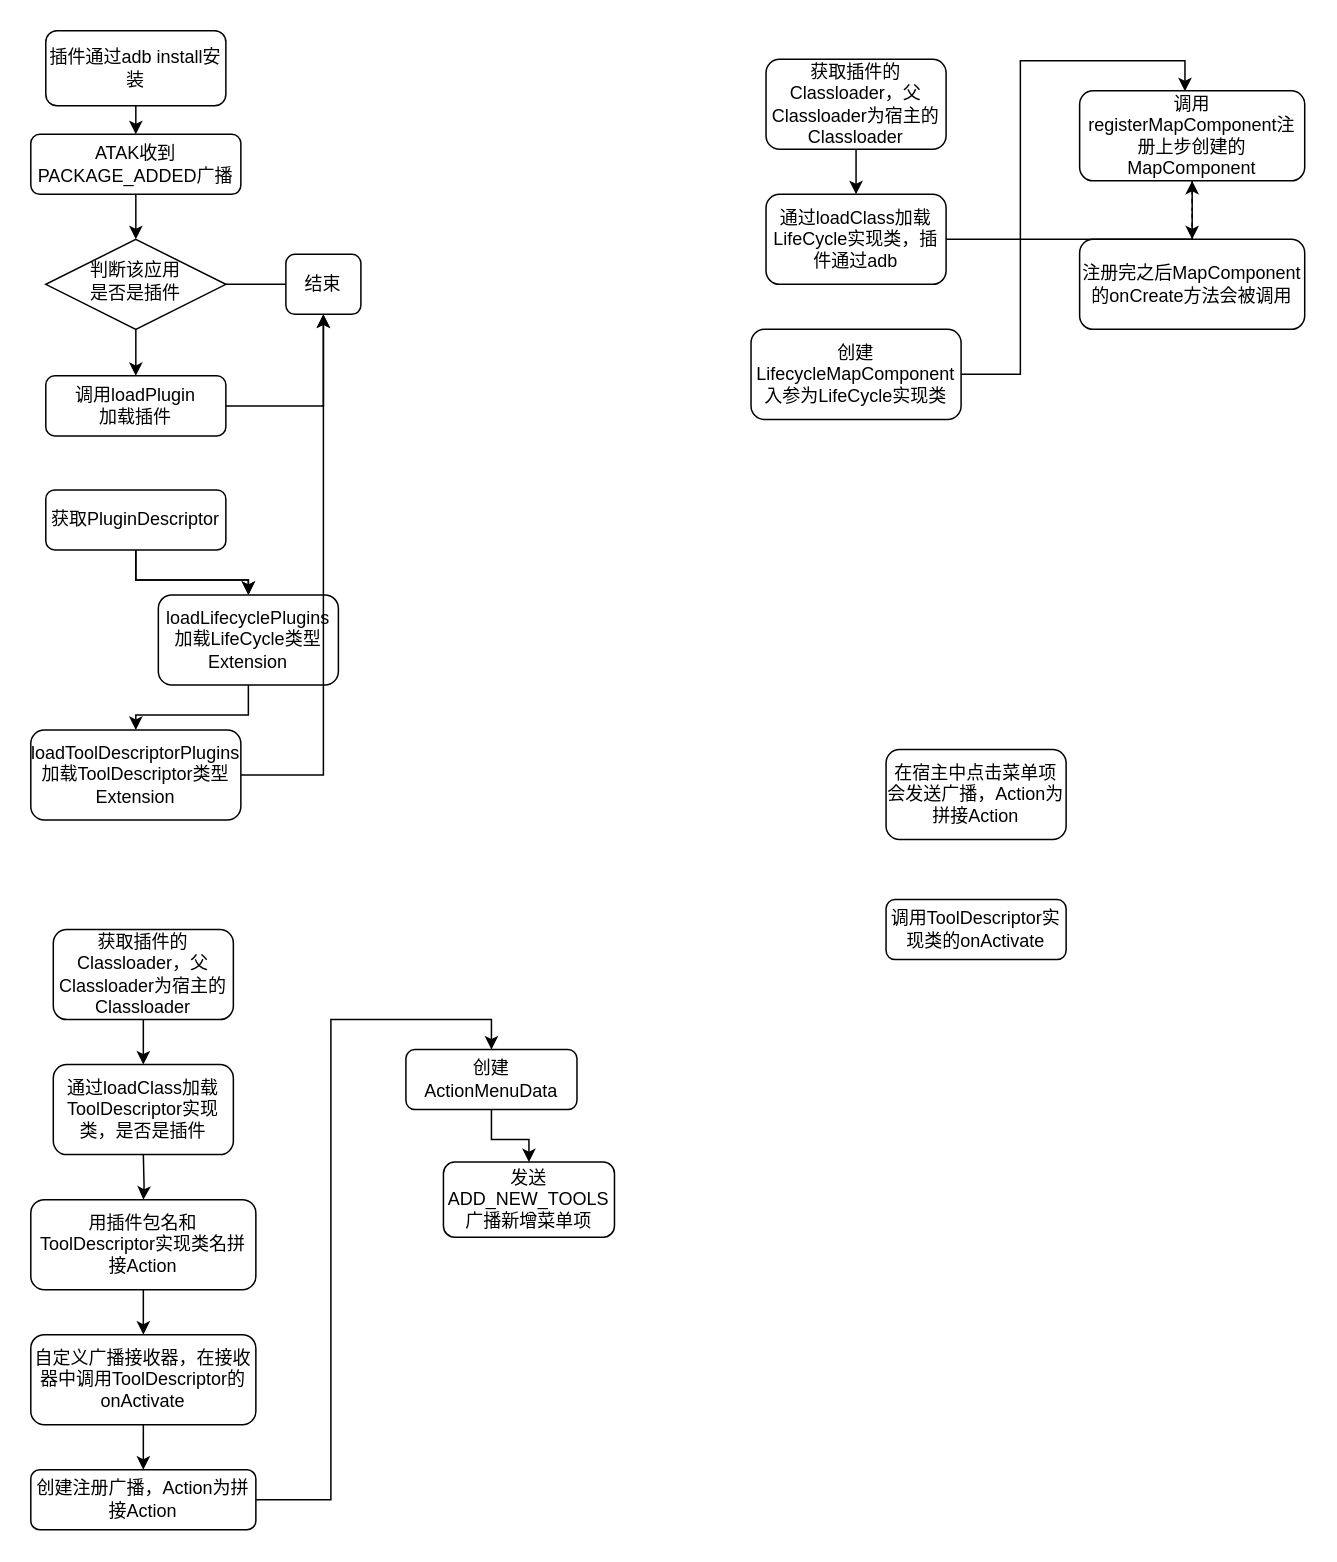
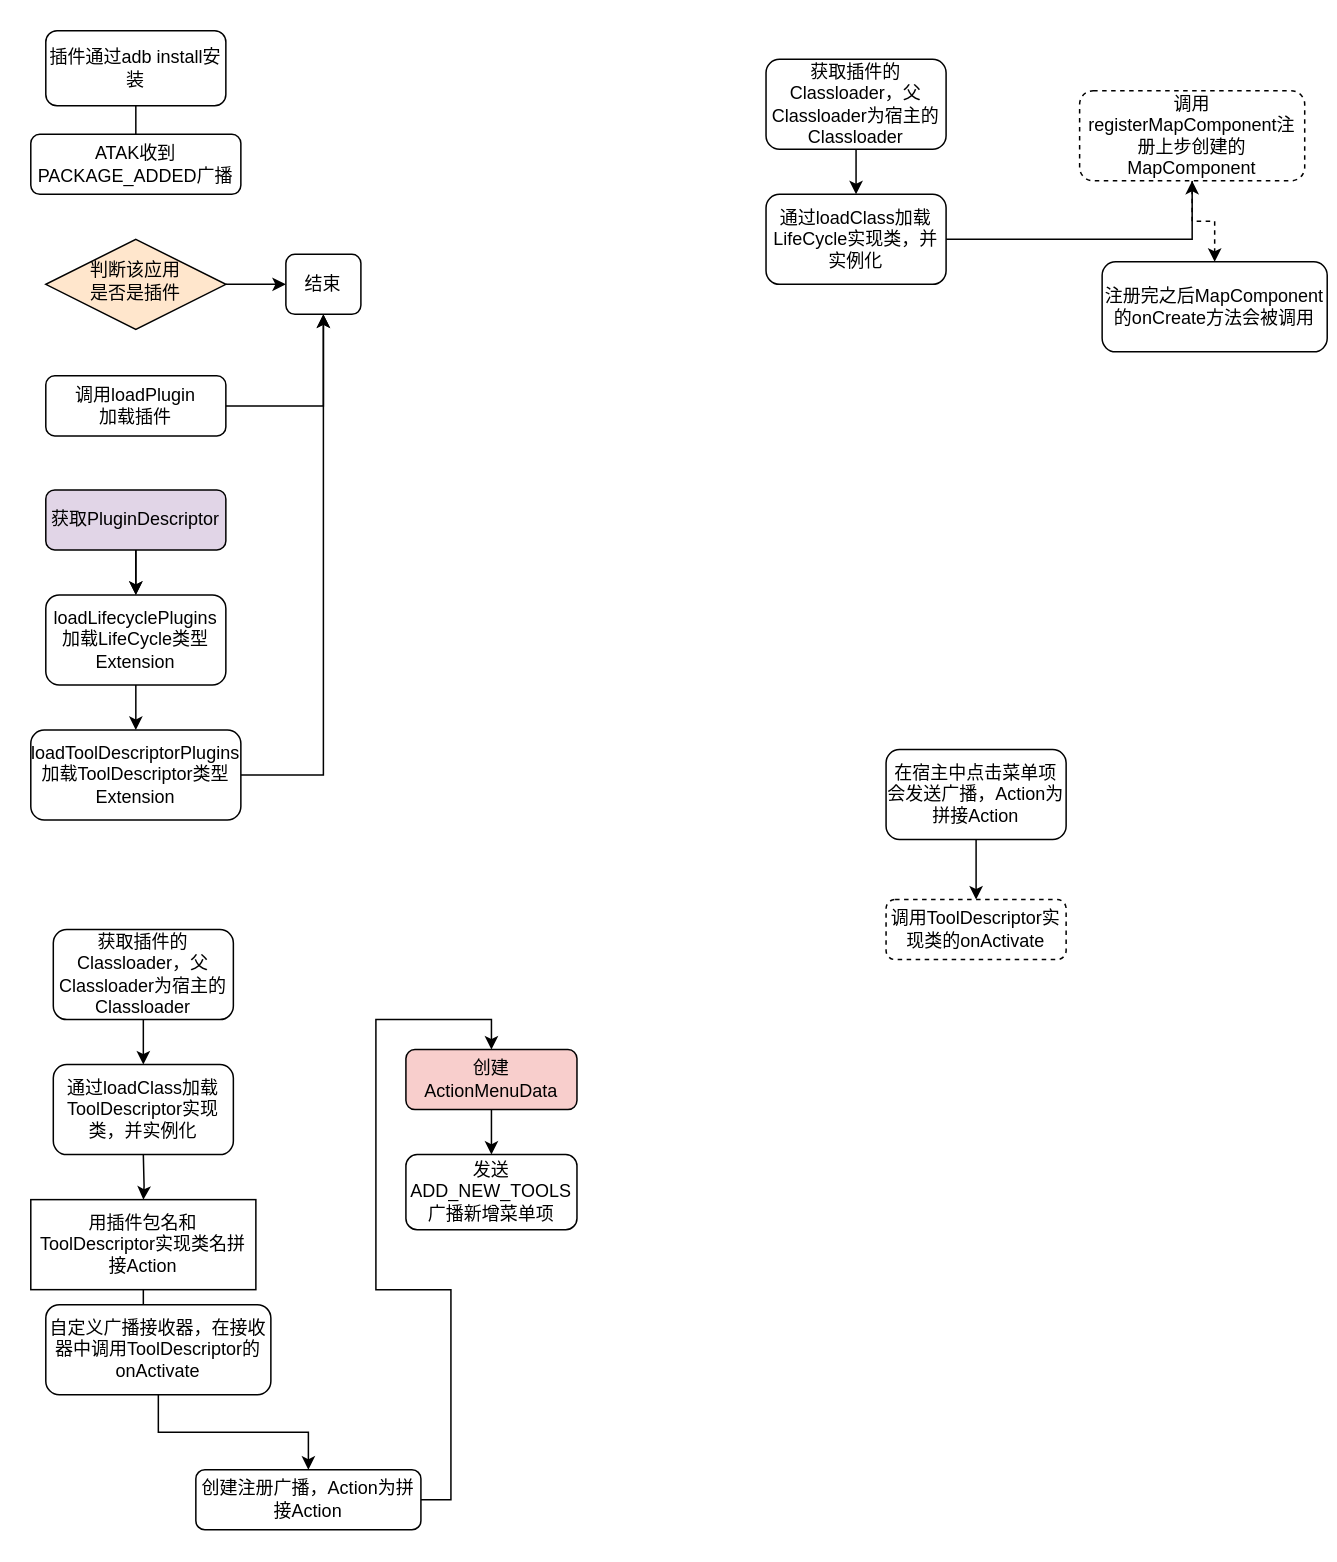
edge "插件通过adb install安装" -> "ATAK收到PACKAGE_ADDED广播": arrowhead classic -> none
node "调用registerMapComponent注册上步创建的MapComponent": style solid -> dashed
edge "创建LifecycleMapComponent入参为LifeCycle实现类" -> "调用registerMapComponent注册上步创建的MapComponent": removed
edge "ATAK收到PACKAGE_ADDED广播" -> "判断该应用 是否是插件": removed
node "通过loadClass加载LifeCycle实现类，插件通过adb": label "通过loadClass加载LifeCycle实现类，插件通过adb" -> "通过loadClass加载LifeCycle实现类，并实例化"
node "判断该应用 是否是插件": fillcolor #ffffff -> #ffe6cc
edge "判断该应用 是否是插件" -- "结束": arrowhead none -> classic
node "注册完之后MapComponent的onCreate方法会被调用": moved (1192, 284) -> (1214, 307)
edge "判断该应用 是否是插件" -> "调用loadPlugin 加载插件": removed
node "创建LifecycleMapComponent入参为LifeCycle实现类": removed
node "获取PluginDescriptor": fillcolor #ffffff -> #e1d5e7
node "loadLifecyclePlugins加载LifeCycle类型Extension": moved (248, 640) -> (136, 640)
edge "在宿主中点击菜单项会发送广播，Action为拼接Action" -> "调用ToolDescriptor实现类的onActivate": added
node "调用ToolDescriptor实现类的onActivate": style solid -> dashed
node "创建ActionMenuData": fillcolor #ffffff -> #f8cecc
node "通过loadClass加载ToolDescriptor实现类，是否是插件": label "通过loadClass加载ToolDescriptor实现类，是否是插件" -> "通过loadClass加载ToolDescriptor实现类，并实例化"
node "发送ADD_NEW_TOOLS广播新增菜单项": moved (529, 1199) -> (491, 1192)
node "用插件包名和ToolDescriptor实现类名拼接Action": shape rounded rectangle -> rectangle
node "自定义广播接收器，在接收器中调用ToolDescriptor的onActivate": moved (143, 1379) -> (158, 1349)
node "创建注册广播，Action为拼接Action": moved (143, 1499) -> (308, 1499)
